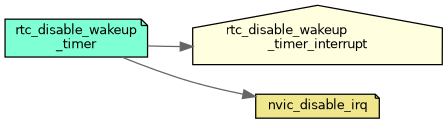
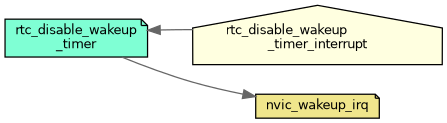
edge "rtc_disable_wakeup _timer" -> "rtc_disable_wakeup _timer_interrupt": reversed
node "nvic_disable_irq": label "nvic_disable_irq" -> "nvic_wakeup_irq"
